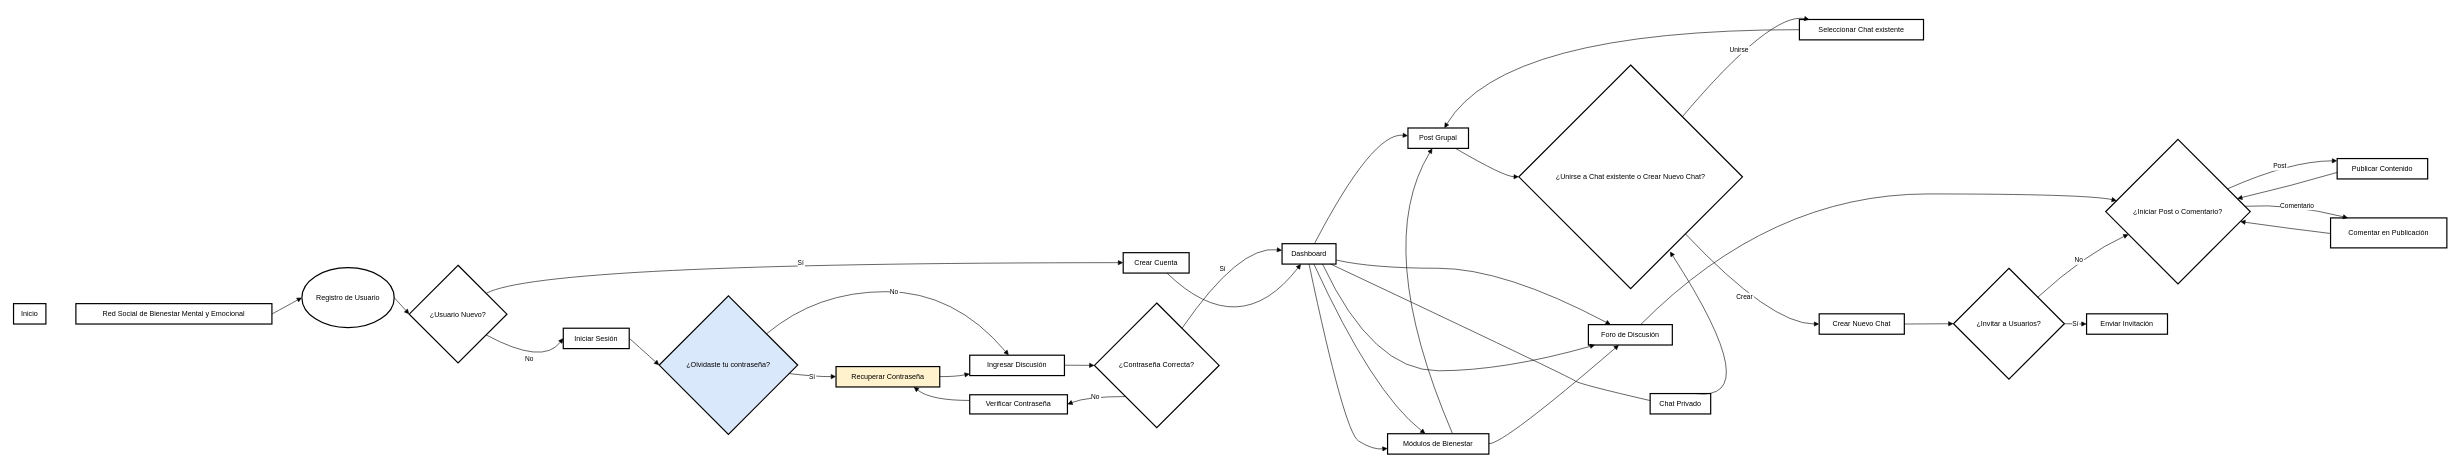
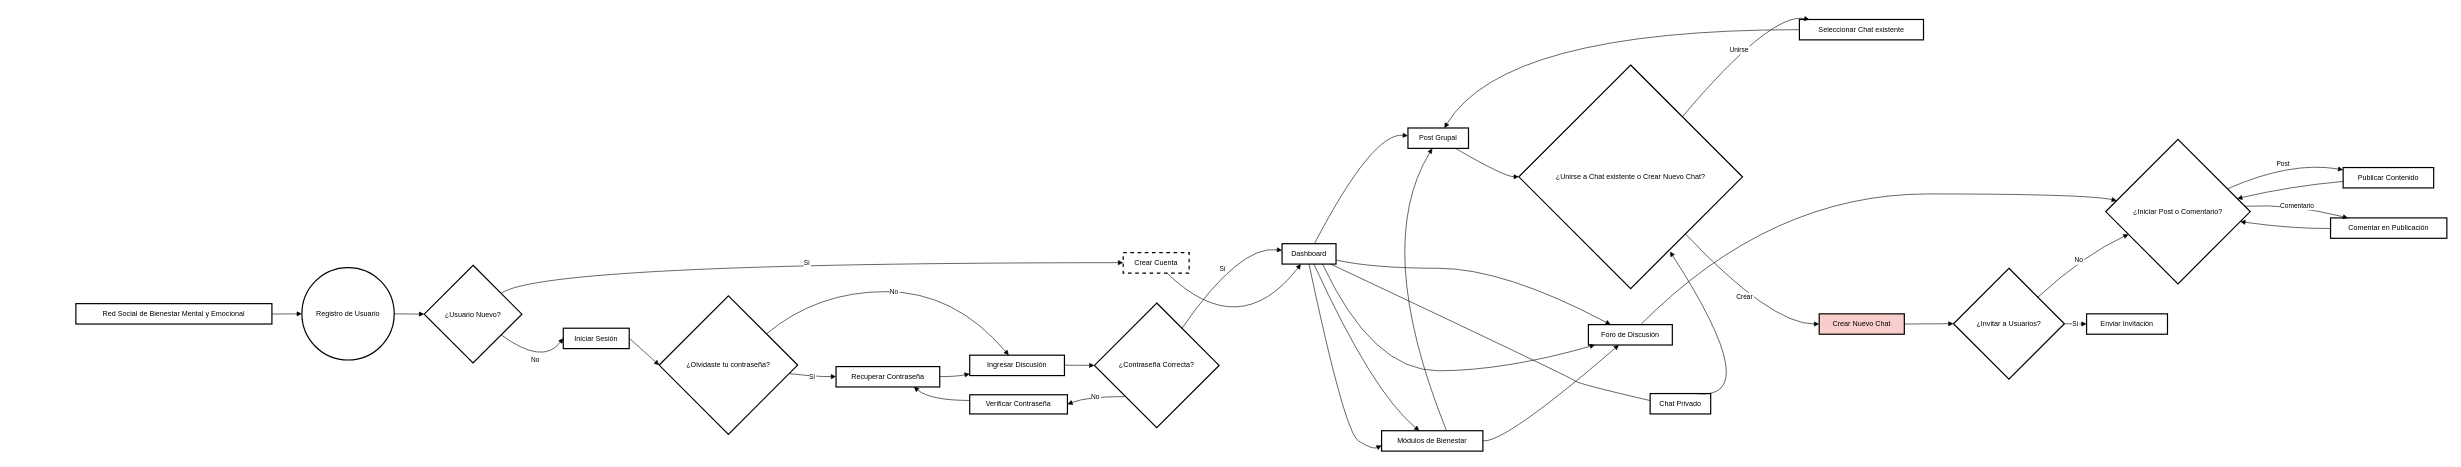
node "Publicar Contenido": moved (2383, 169) -> (2389, 178)
node "Comentar en Publicación": size 116x30 -> 116x20
node "Crear Cuenta": style solid -> dashed
node "Registro de Usuario": size 92x60 -> 92x92
node "Inicio": removed
node "¿Usuario Nuevo?": moved (457, 314) -> (472, 314)
node "Crear Nuevo Chat": fillcolor #ffffff -> #f8cecc
node "¿Olvidaste tu contraseña?": fillcolor #dae8fc -> #ffffff
node "Recuperar Contraseña": fillcolor #fff2cc -> #ffffff
node "Módulos de Bienestar": moved (1438, 444) -> (1432, 441)
